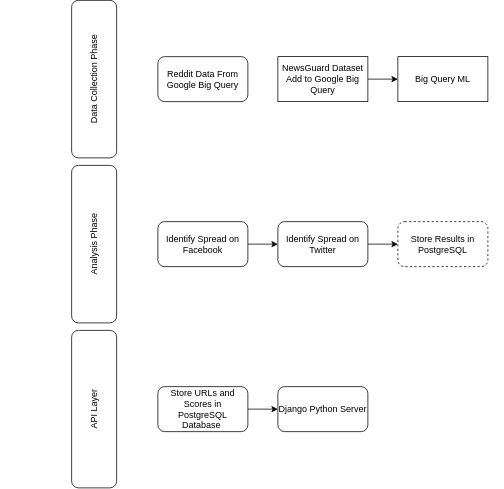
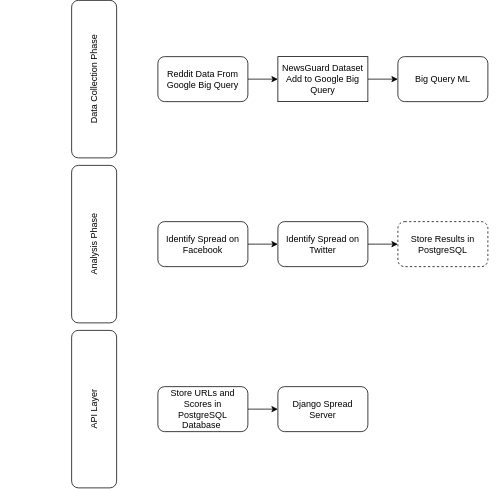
edge "Reddit Data From Google Big Query" -> "NewsGuard Dataset Add to Google Big Query": added
node "Big Query ML": shape rectangle -> rounded rectangle
node "Django Python Server": label "Django Python Server" -> "Django Spread Server"
